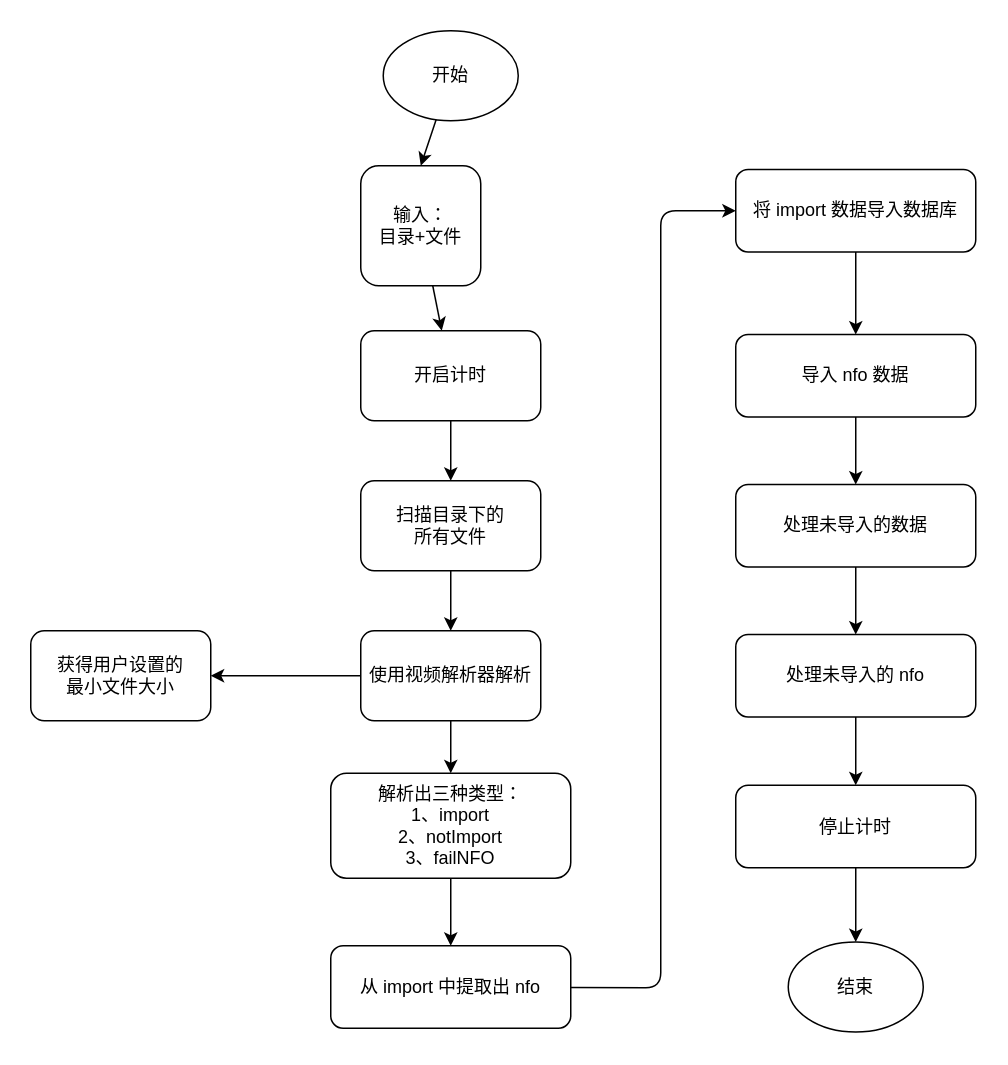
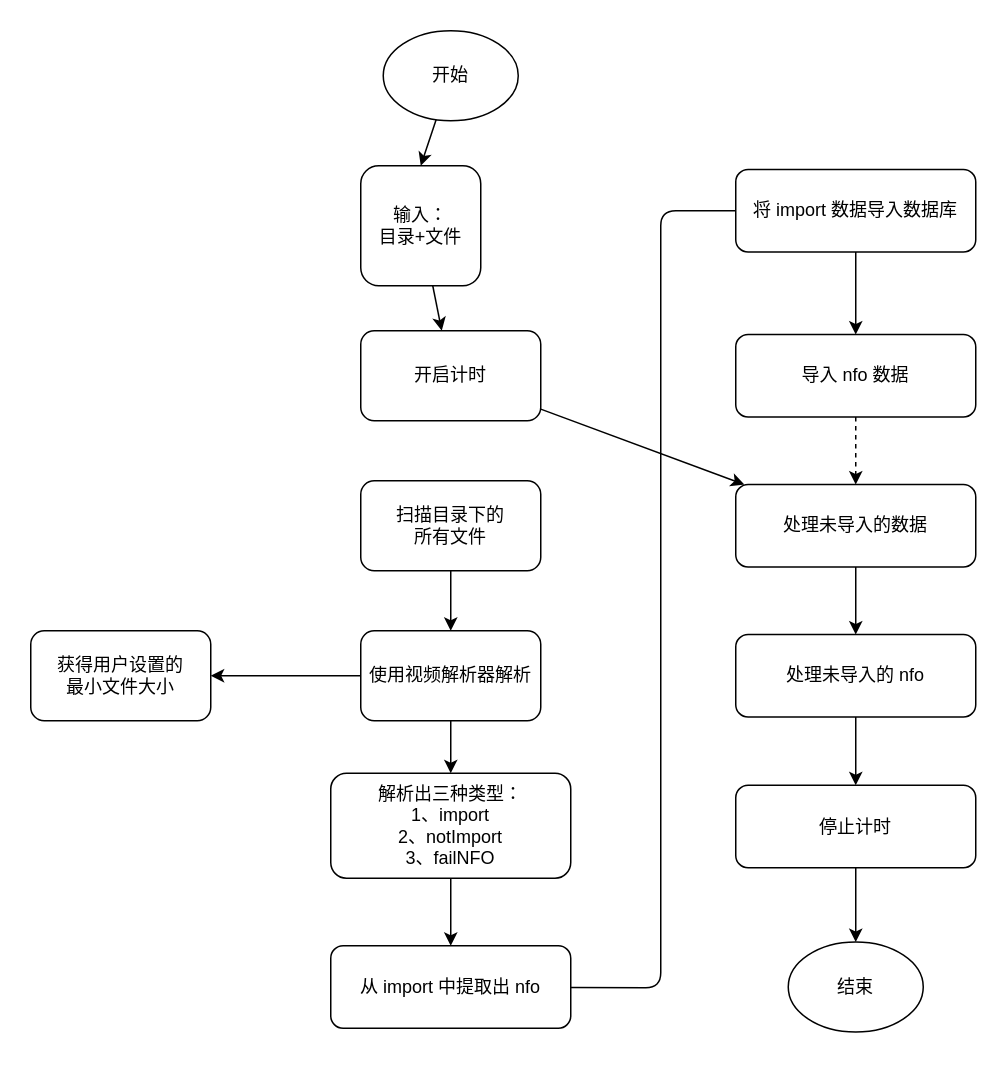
edge "从 import 中提取出 nfo" -> "将 import 数据导入数据库": arrowhead classic -> none
edge "导入 nfo 数据" -> "处理未导入的数据": style solid -> dashed
edge "开启计时" -> "扫描目录下的 所有文件": now "开启计时" -> "处理未导入的数据"
